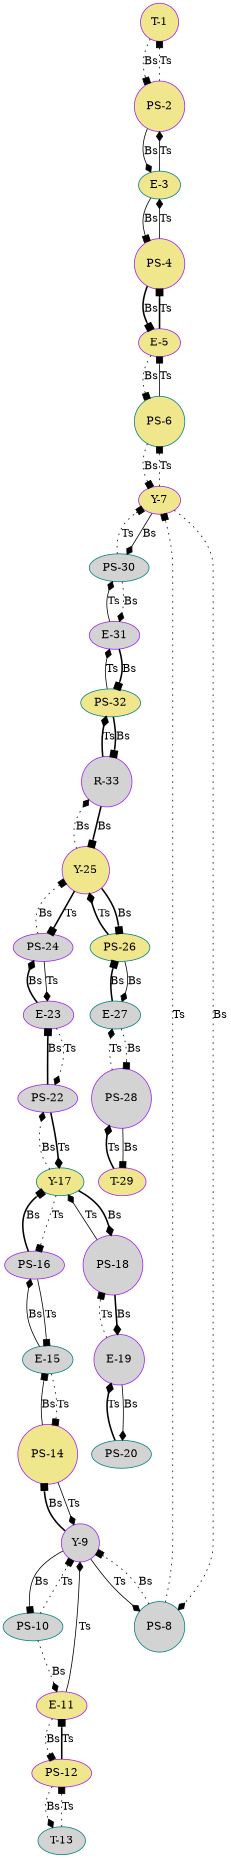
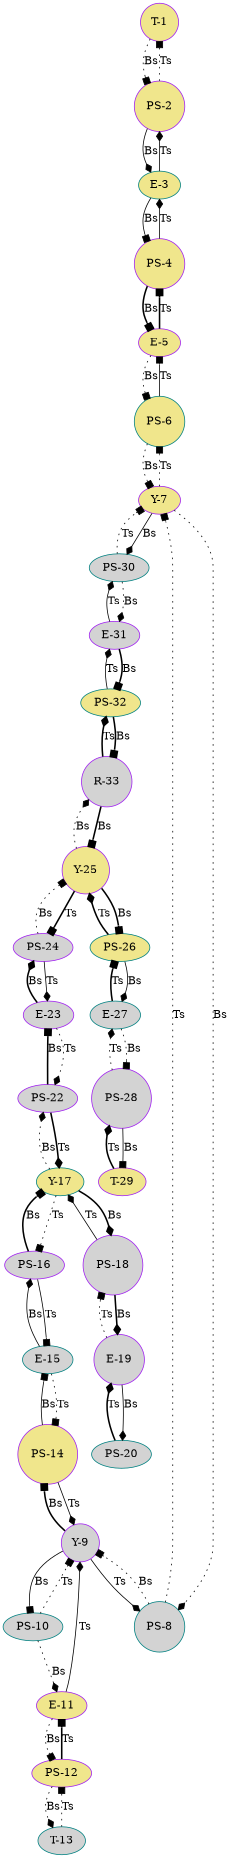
edge "E-27" -> "PS-26": label "Bs" -> "Ts"
